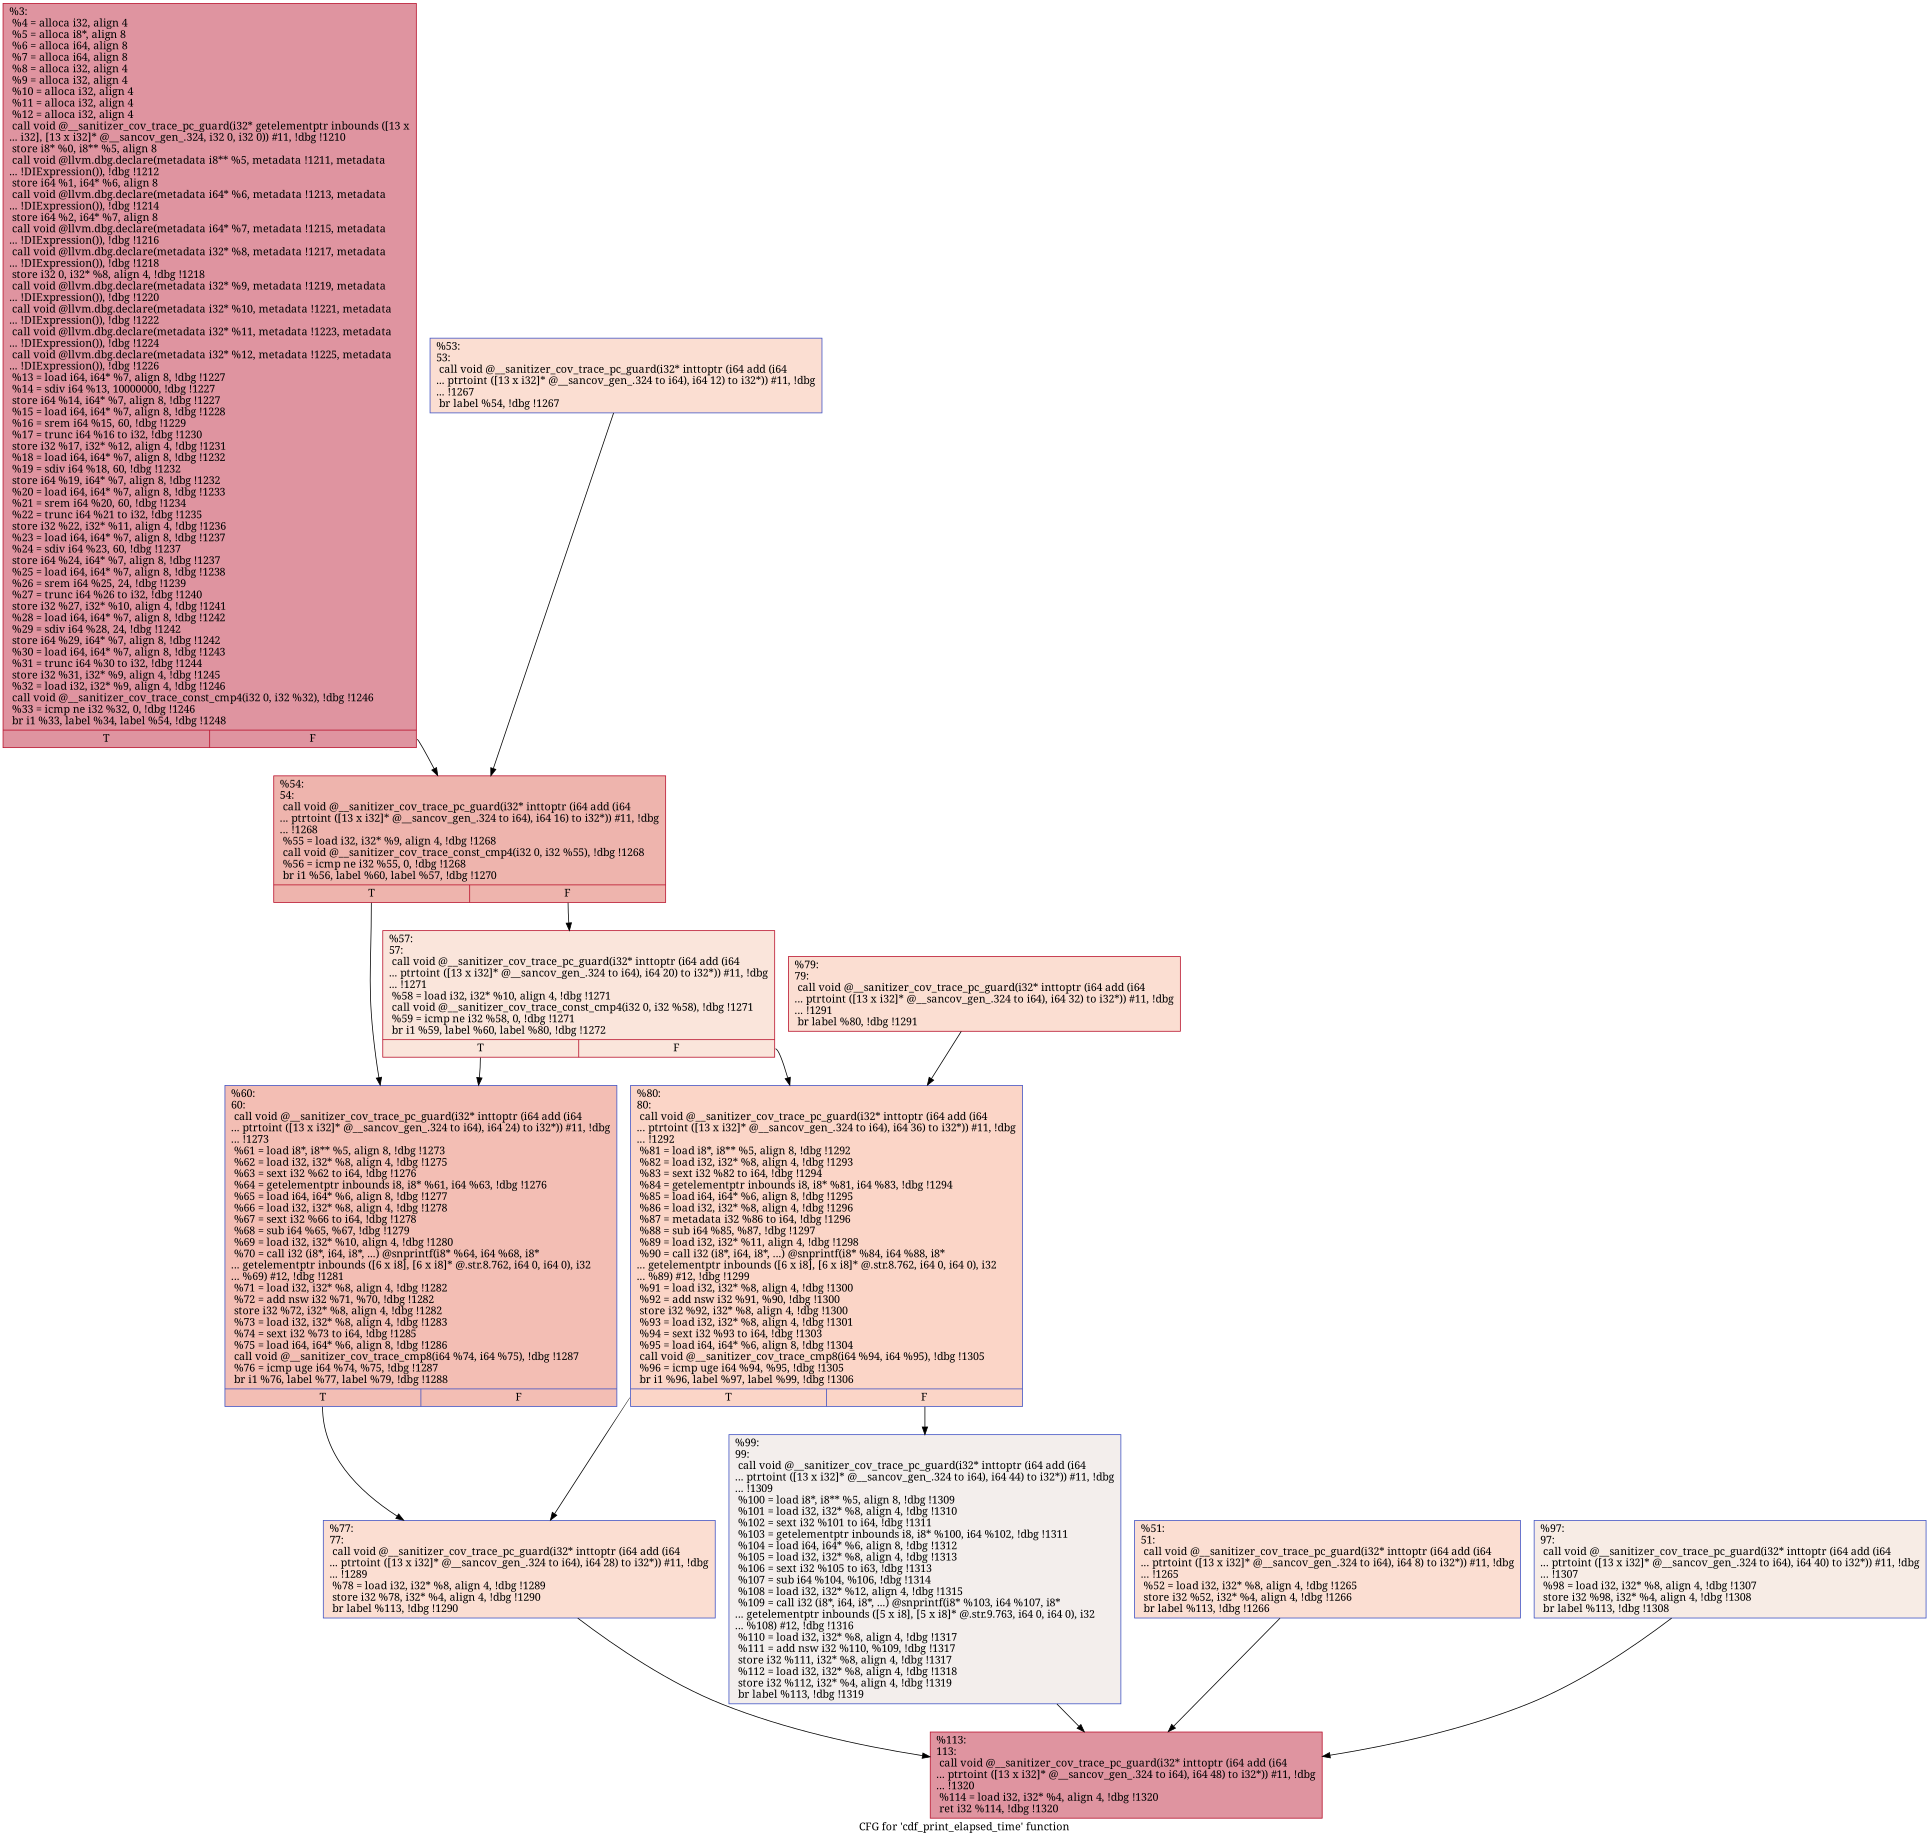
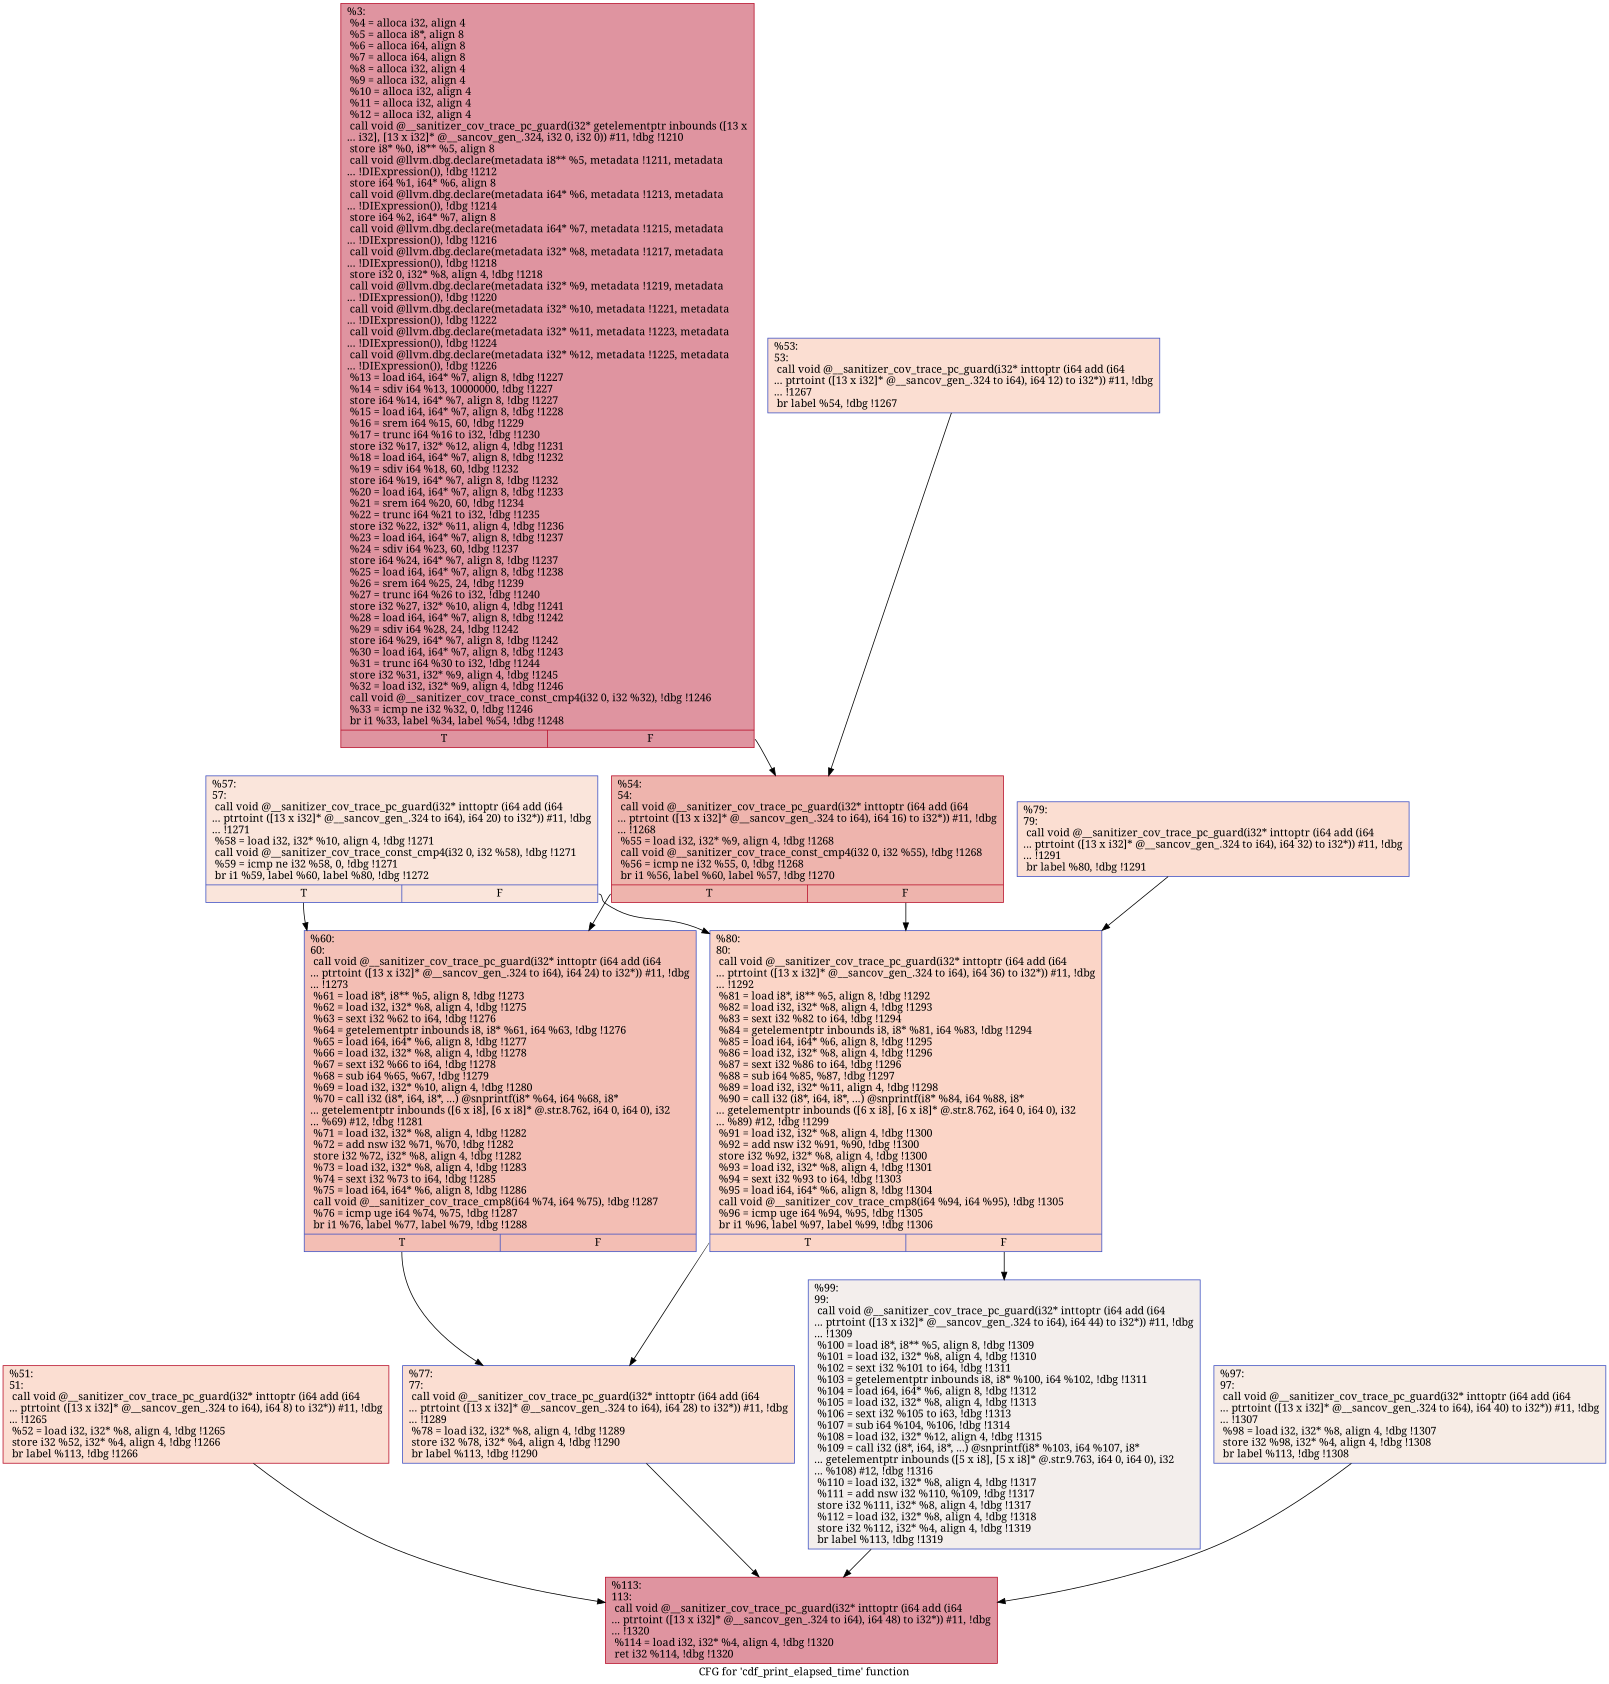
edge "%54:" -> "%57:": now "%54:" -> "%80:"
node "%57:": color #b70d28ff -> #3d50c3ff
node "%79:": color #b70d28ff -> #3d50c3ff
node "%80:": text "%87 = metadata i32 %86 to i64, !dbg !1296" -> "%87 = sext i32 %86 to i64, !dbg !1296"
node "%51:": color #3d50c3ff -> #b70d28ff
